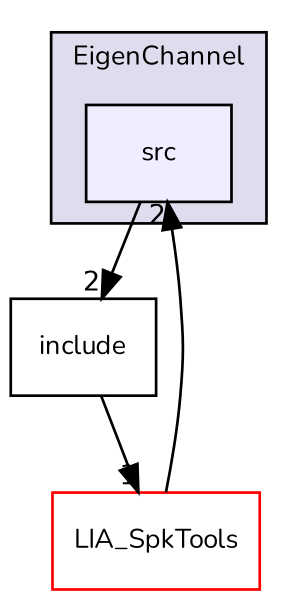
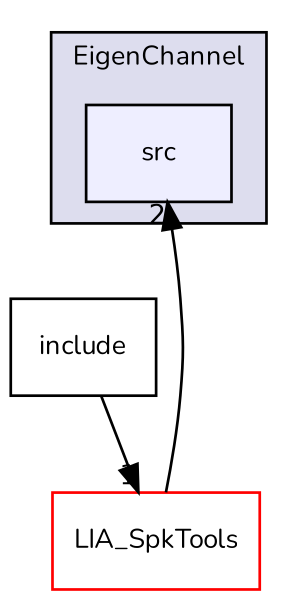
edge "src" -> "include": removed
